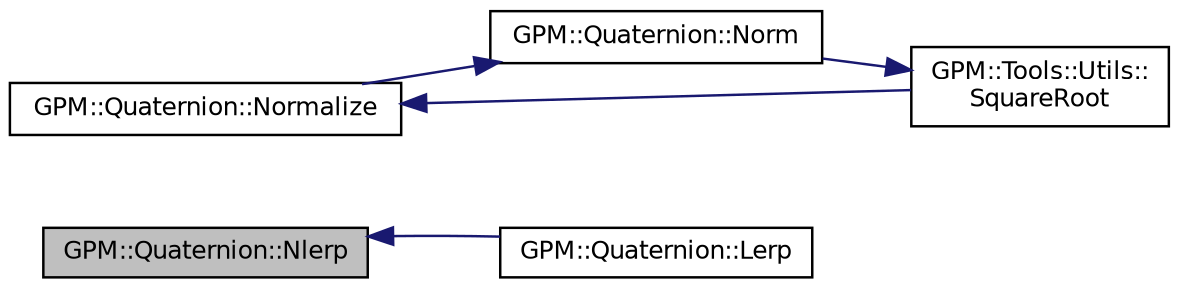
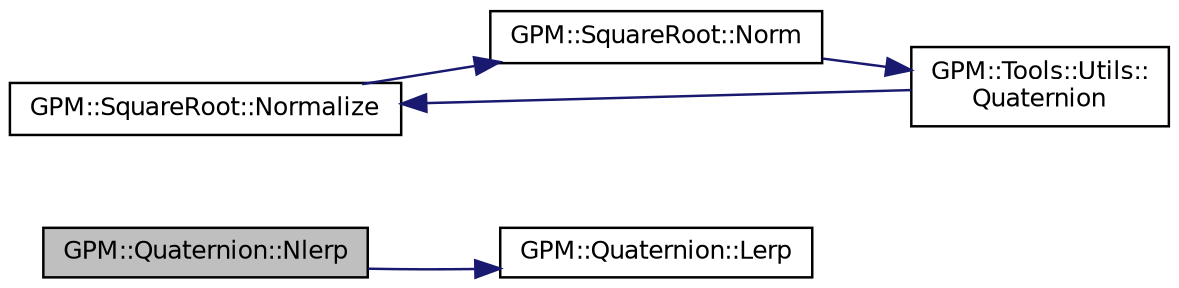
node "GPM::Quaternion::Norm": label "GPM::Quaternion::Norm" -> "GPM::SquareRoot::Norm"
node "GPM::Tools::Utils:: SquareRoot": label "GPM::Tools::Utils:: SquareRoot" -> "GPM::Tools::Utils:: Quaternion"
node "GPM::Quaternion::Normalize": label "GPM::Quaternion::Normalize" -> "GPM::SquareRoot::Normalize"
edge "GPM::Quaternion::Lerp" -> "GPM::Quaternion::Nlerp": reversed
